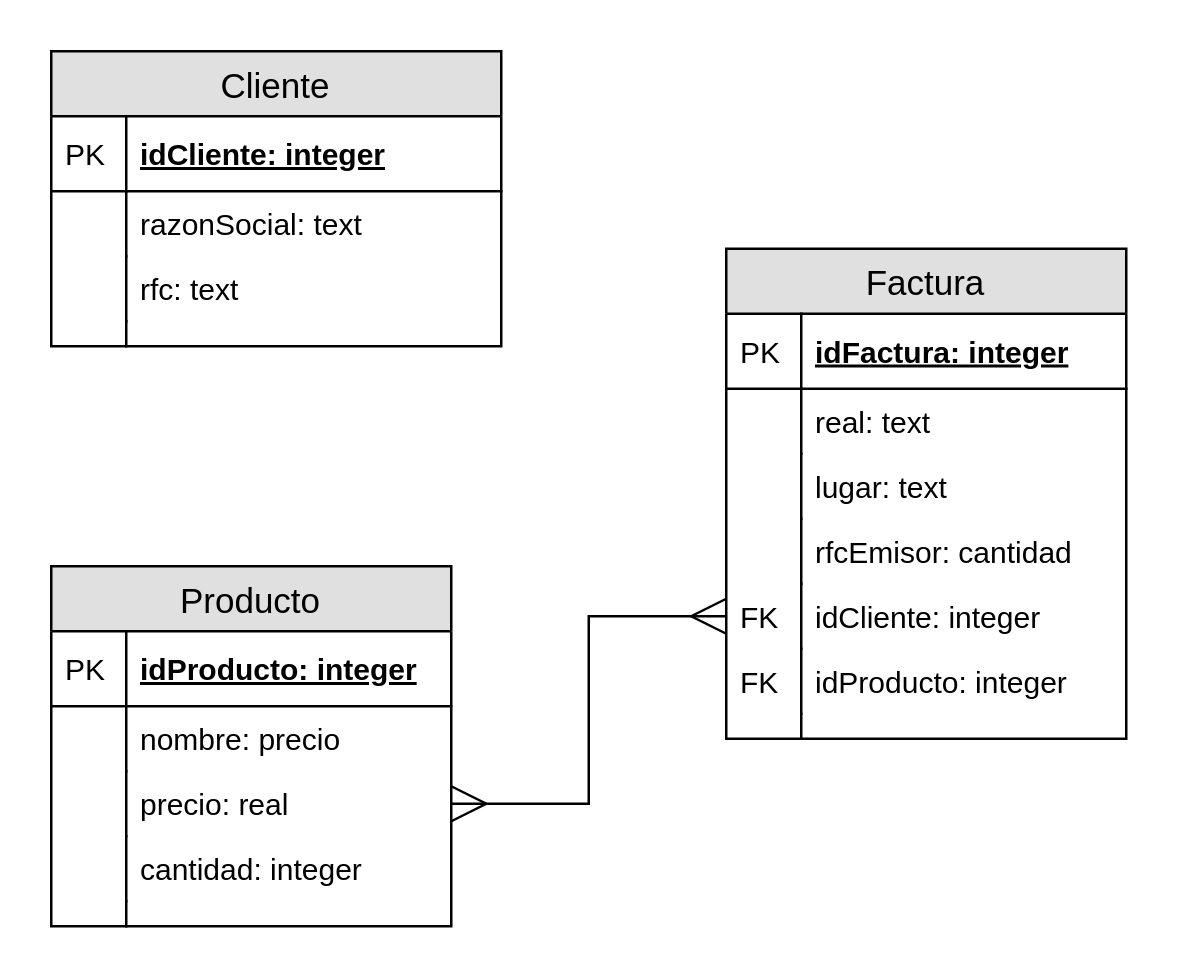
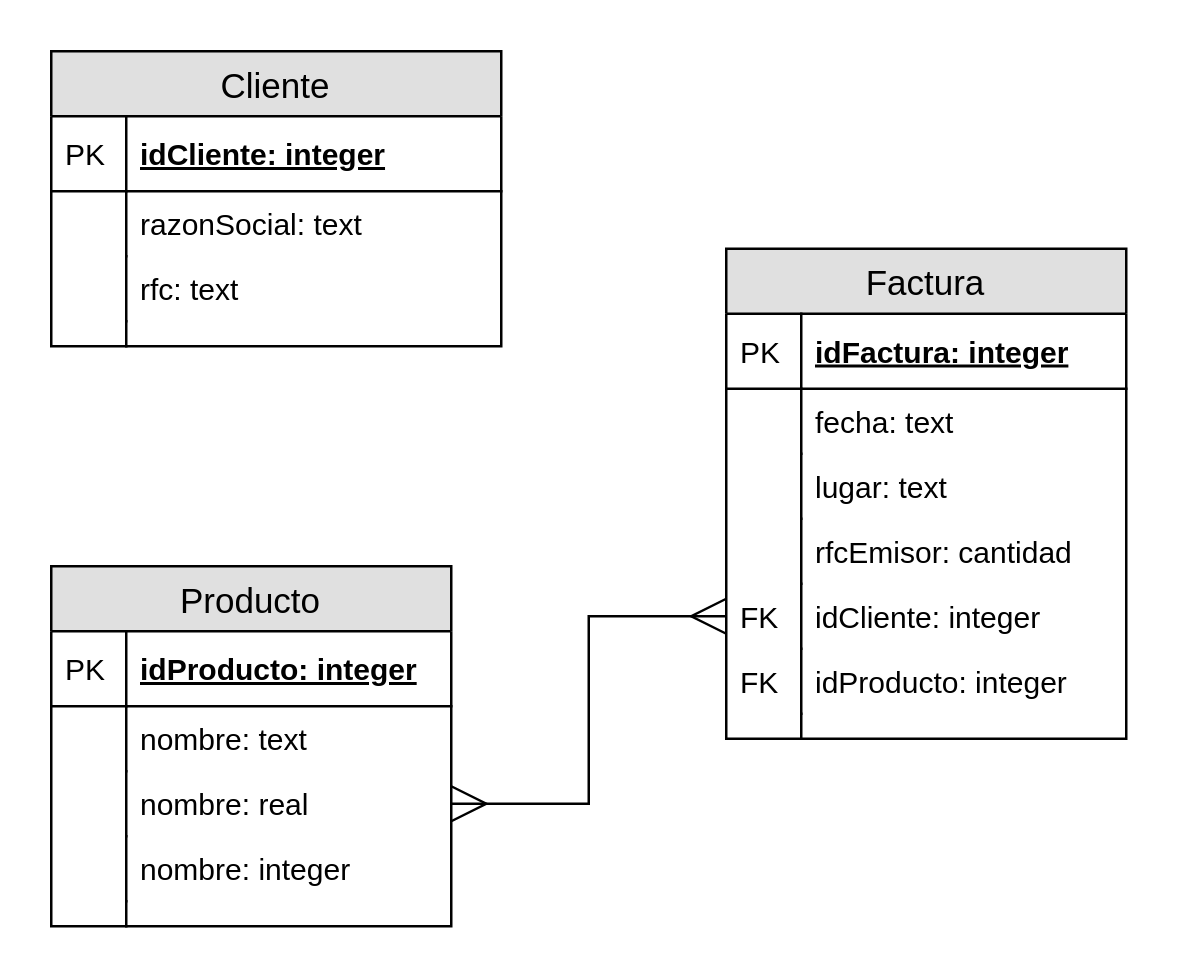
node "real: text": label "real: text" -> "fecha: text"
node "nombre: precio": label "nombre: precio" -> "nombre: text"
node "precio: real": label "precio: real" -> "nombre: real"
node "cantidad: integer": label "cantidad: integer" -> "nombre: integer"
